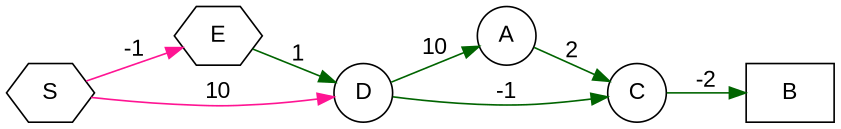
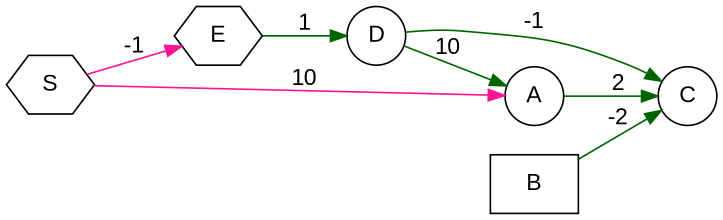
edge "C" -> "B": reversed
edge "S" -> "D": now "S" -> "A"
